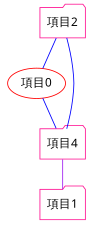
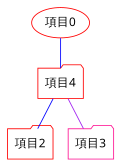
node "項目2": color deeppink -> red
edge "項目2" -- "項目0": removed
node "項目4": color deeppink -> red
node "項目1": label "項目1" -> "項目3"
